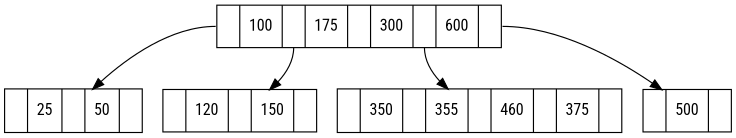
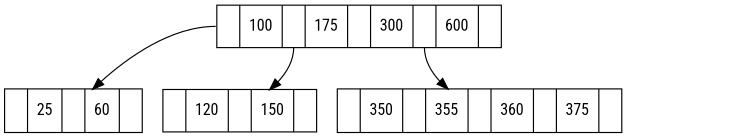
node "25": text "50" -> "60"
node "350": text "460" -> "360"
node "500": removed
